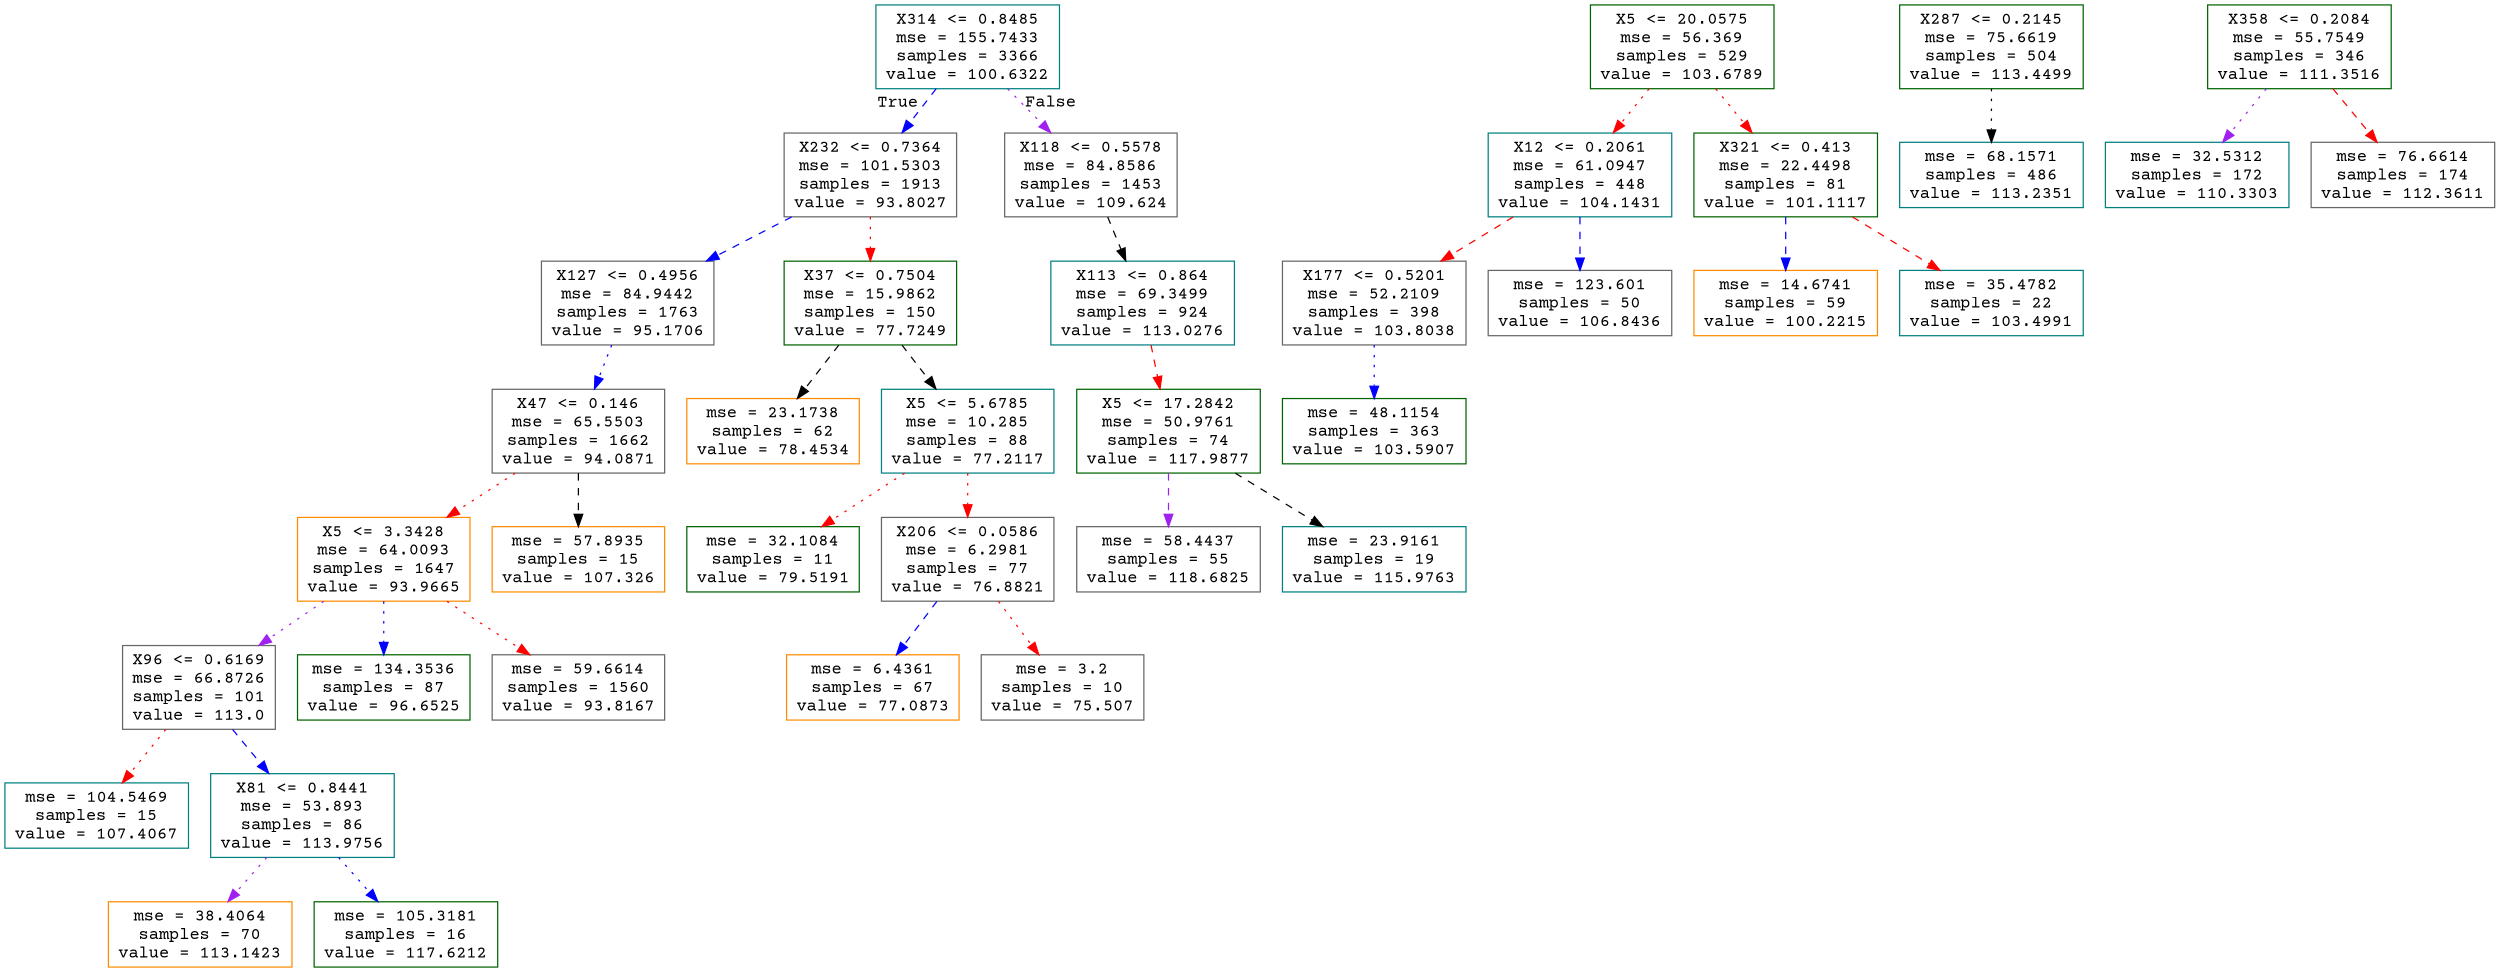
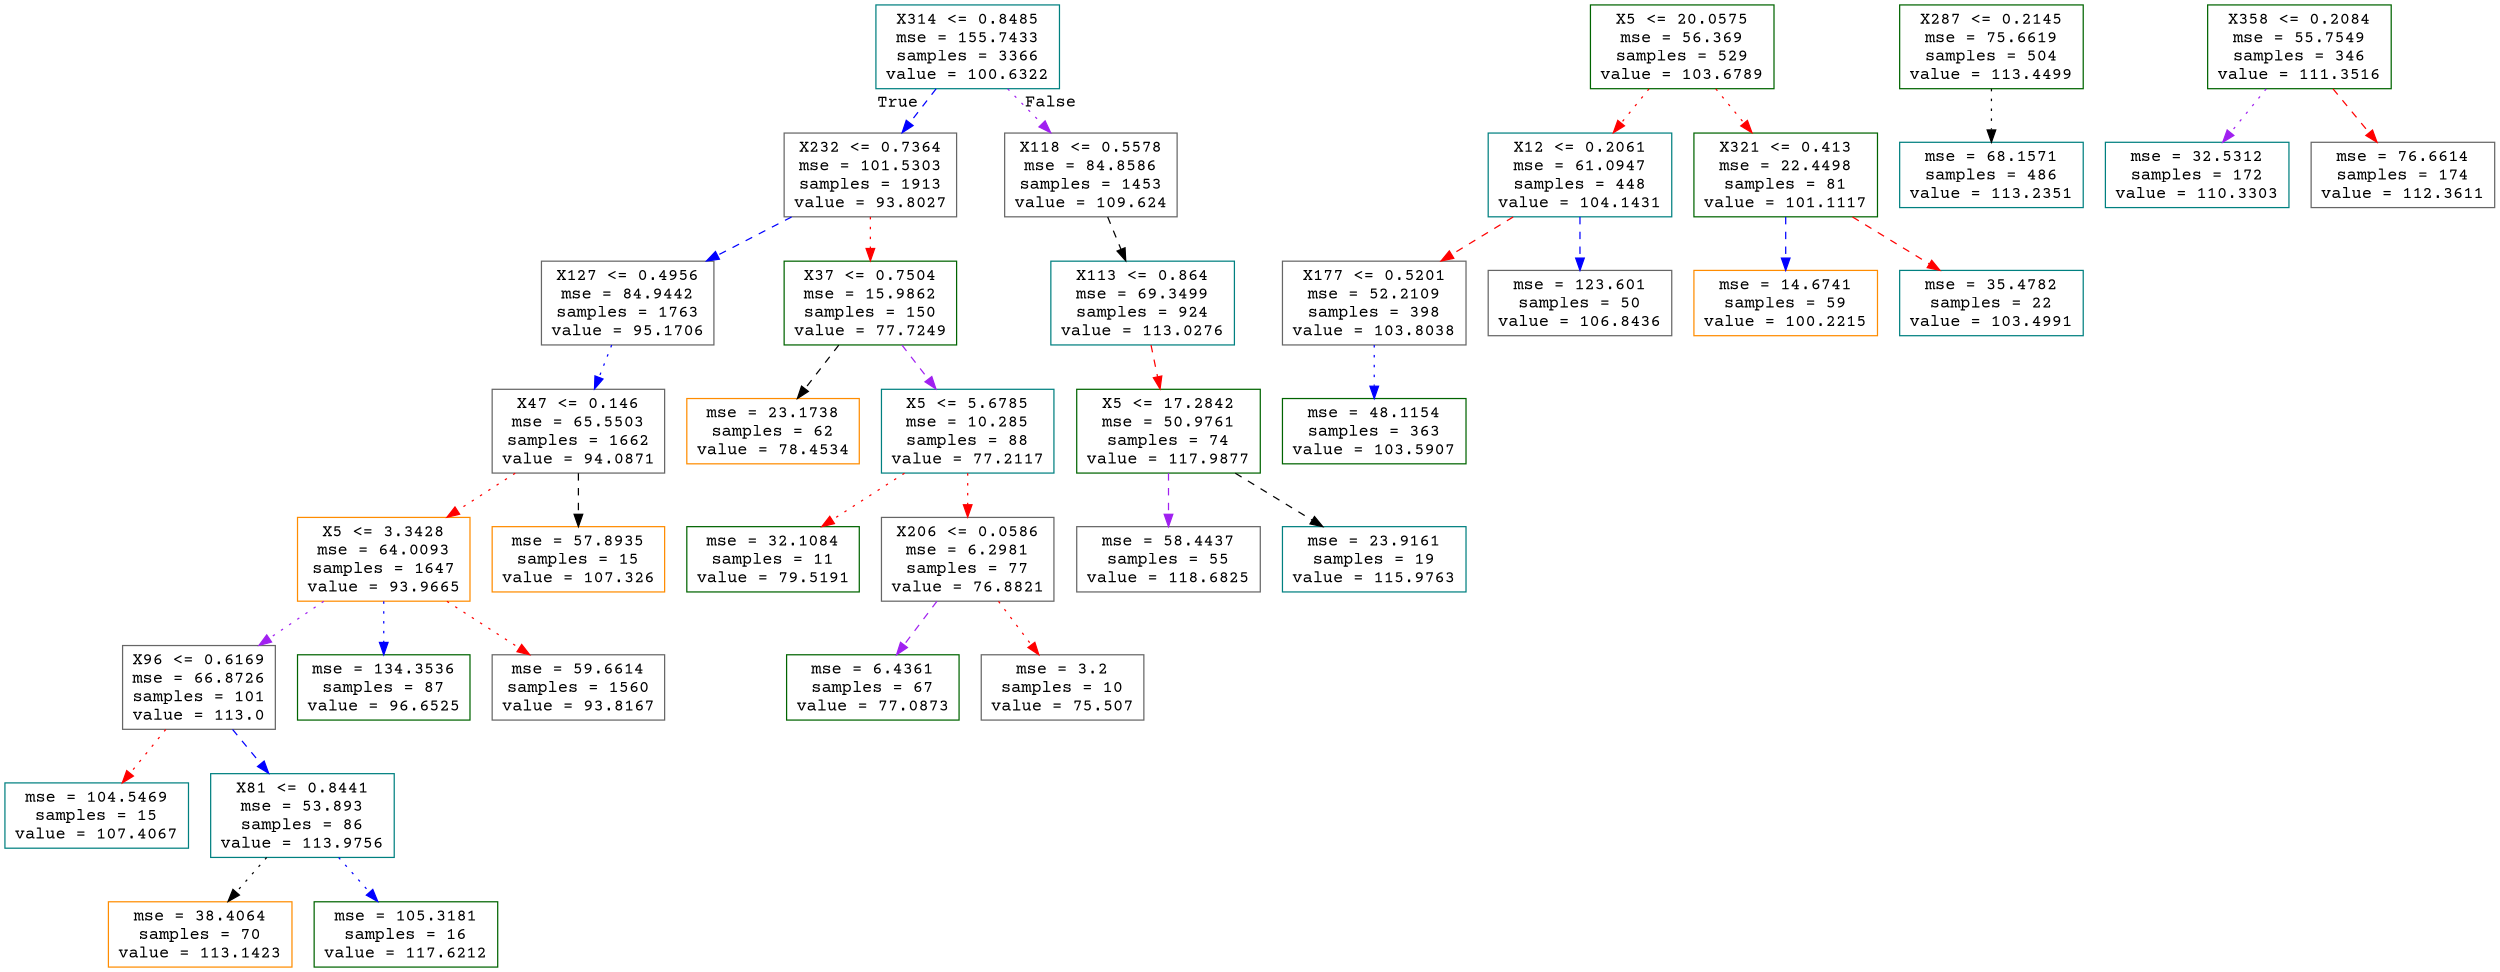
edge "X37 <= 0.7504 mse = 15.9862 samples = 150 value = 77.7249" -> "X5 <= 5.6785 mse = 10.285 samples = 88 value = 77.2117": color black -> purple
edge "X206 <= 0.0586 mse = 6.2981 samples = 77 value = 76.8821" -> "mse = 6.4361 samples = 67 value = 77.0873": color blue -> purple
node "mse = 6.4361 samples = 67 value = 77.0873": color darkorange -> darkgreen
edge "X81 <= 0.8441 mse = 53.893 samples = 86 value = 113.9756" -> "mse = 38.4064 samples = 70 value = 113.1423": color purple -> black
